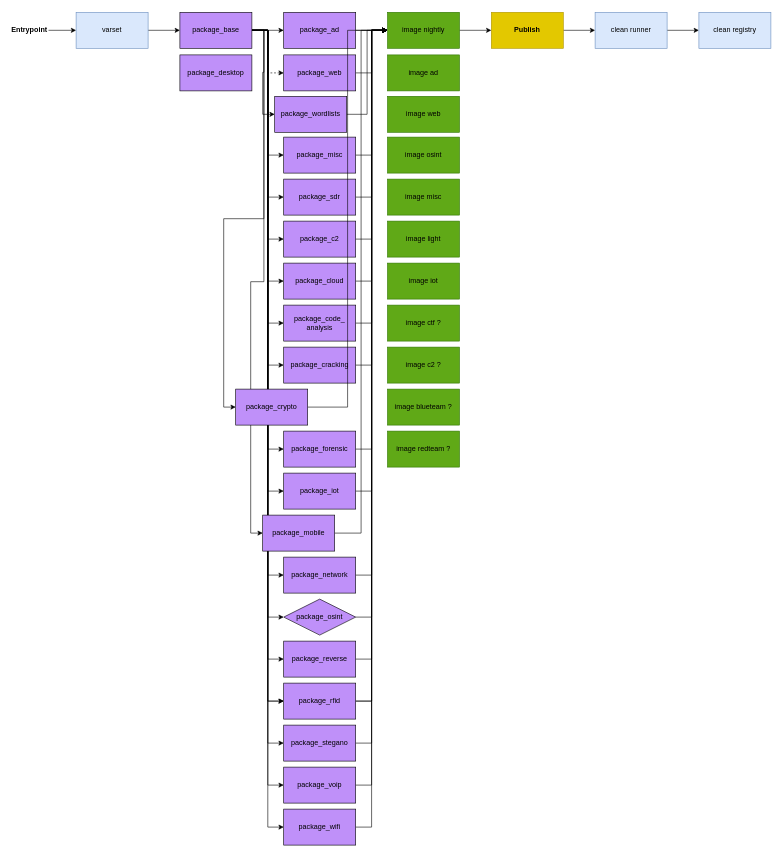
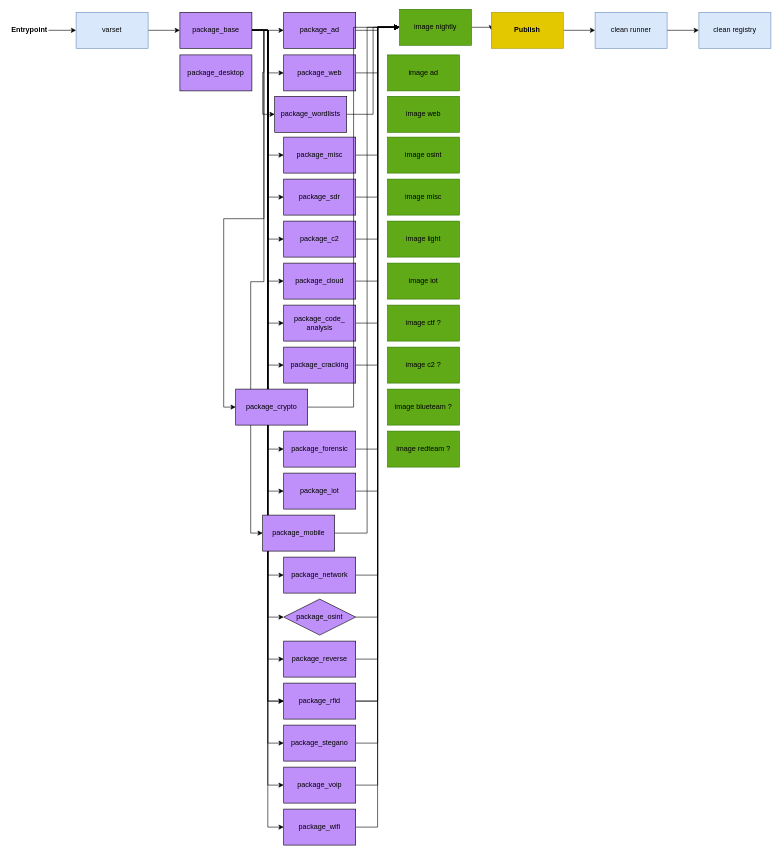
node "image nightly": moved (423, 30) -> (435, 27)
edge "package_base" -> "package_web": style dashed -> solid
